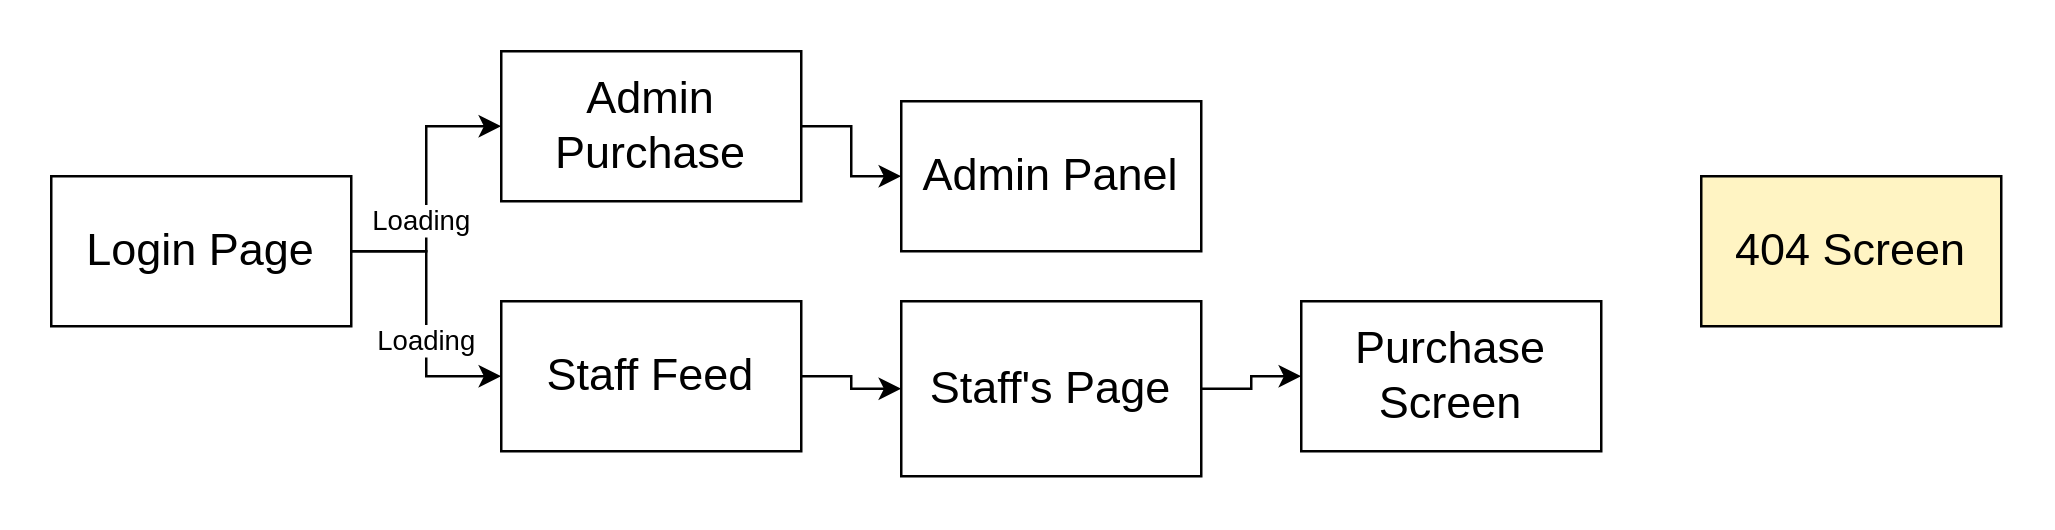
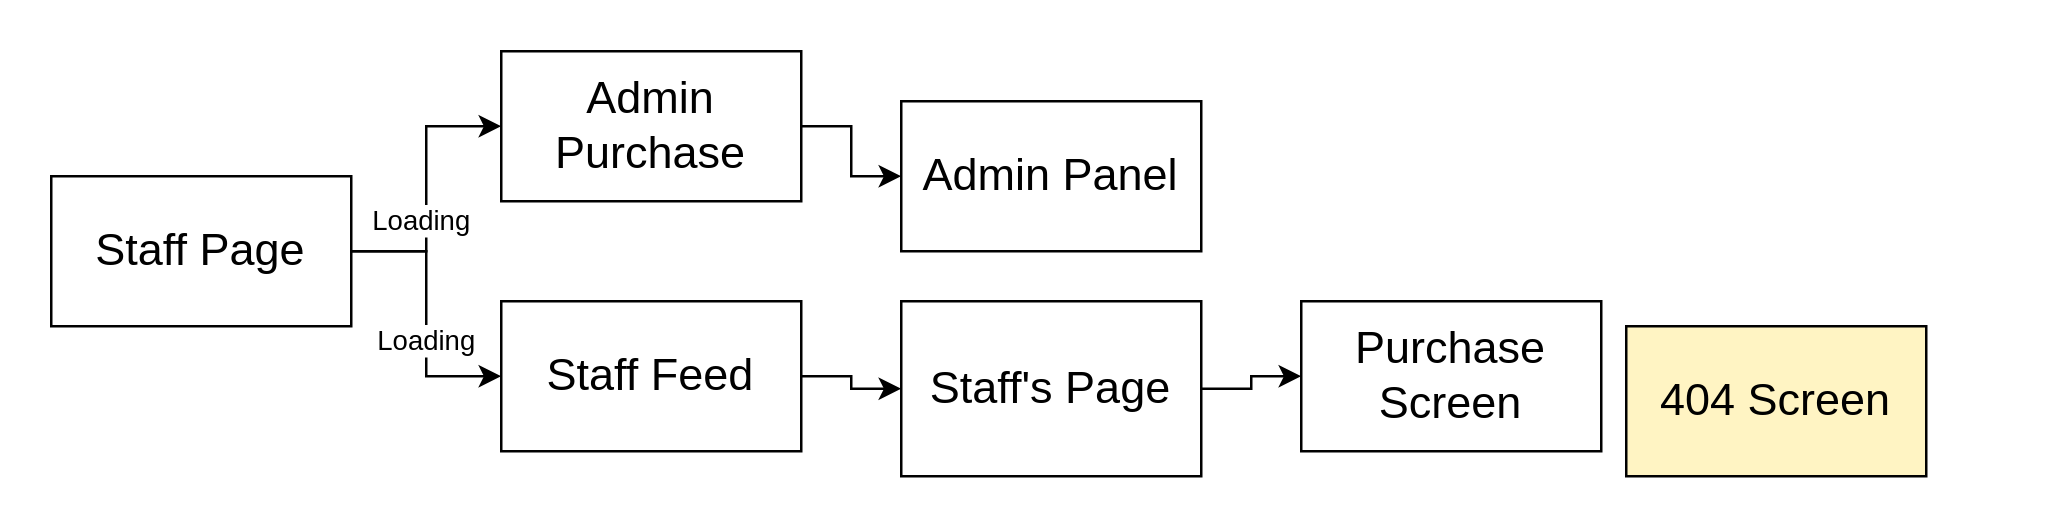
node "Login Page": label "Login Page" -> "Staff Page"
node "404 Screen": moved (1851, 251) -> (1776, 401)
